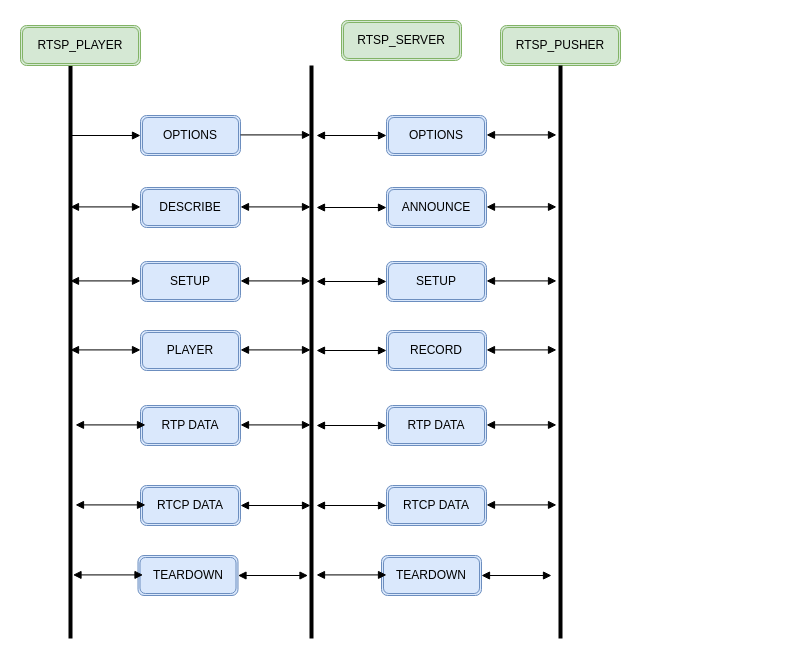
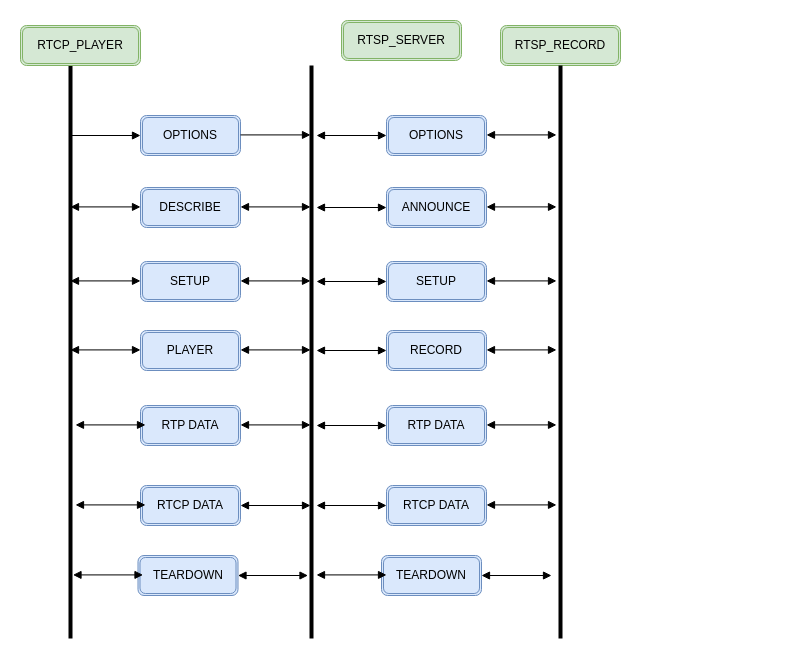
node "RTSP_PLAYER": label "RTSP_PLAYER" -> "RTCP_PLAYER"
node "RTSP_PUSHER": label "RTSP_PUSHER" -> "RTSP_RECORD"
